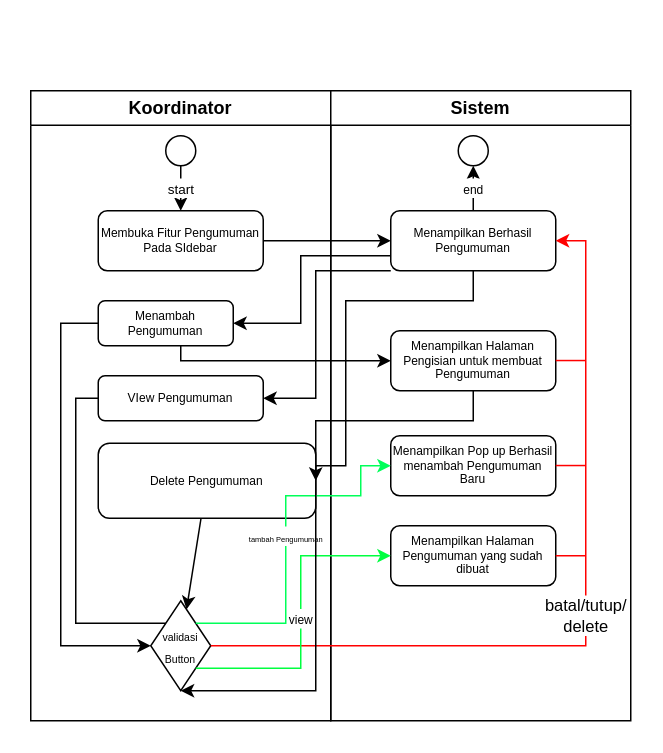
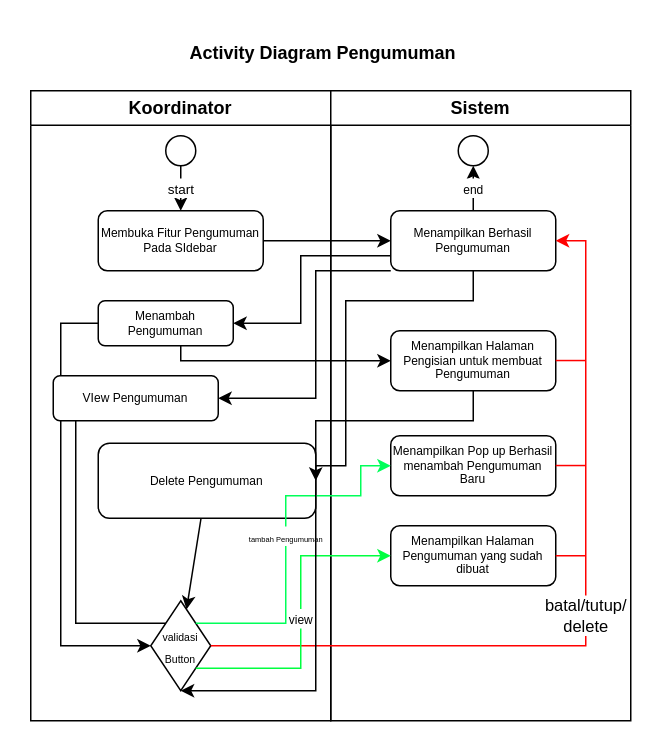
node "Activity Diagram Pengumuman": added
node "VIew Pengumuman": moved (181, 398) -> (136, 398)
